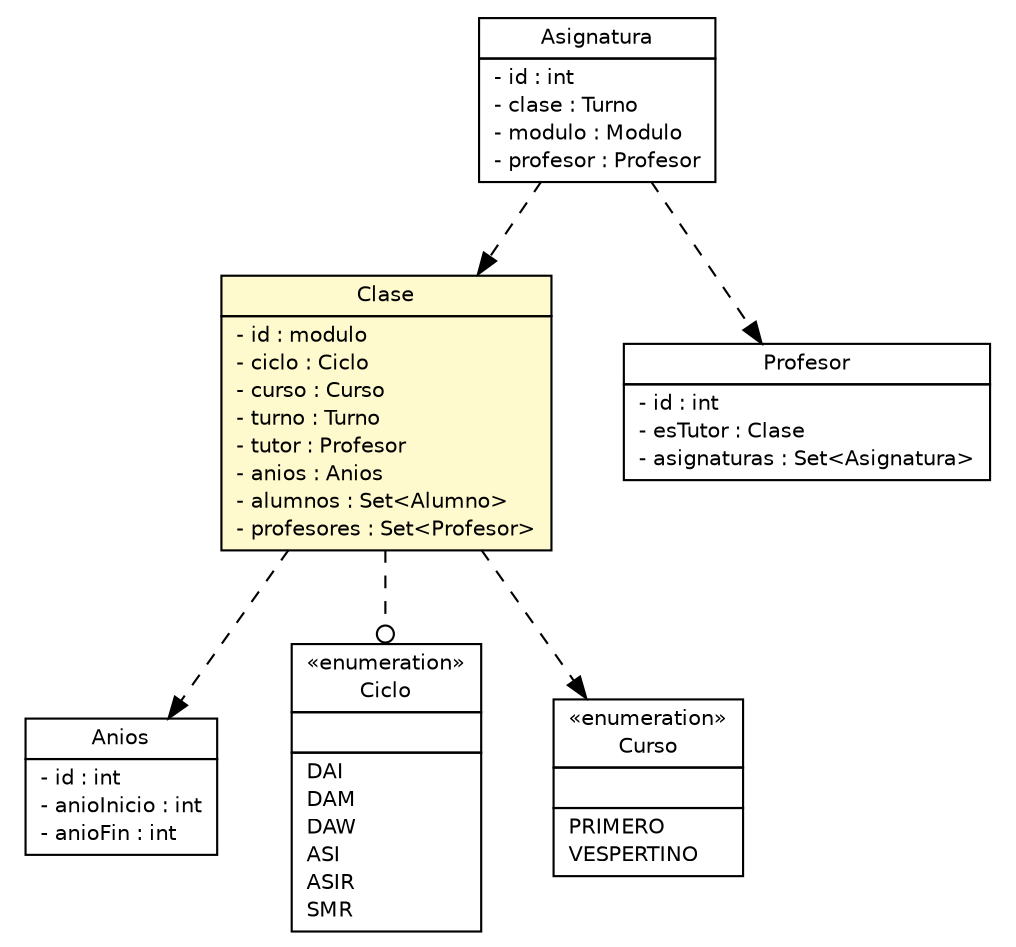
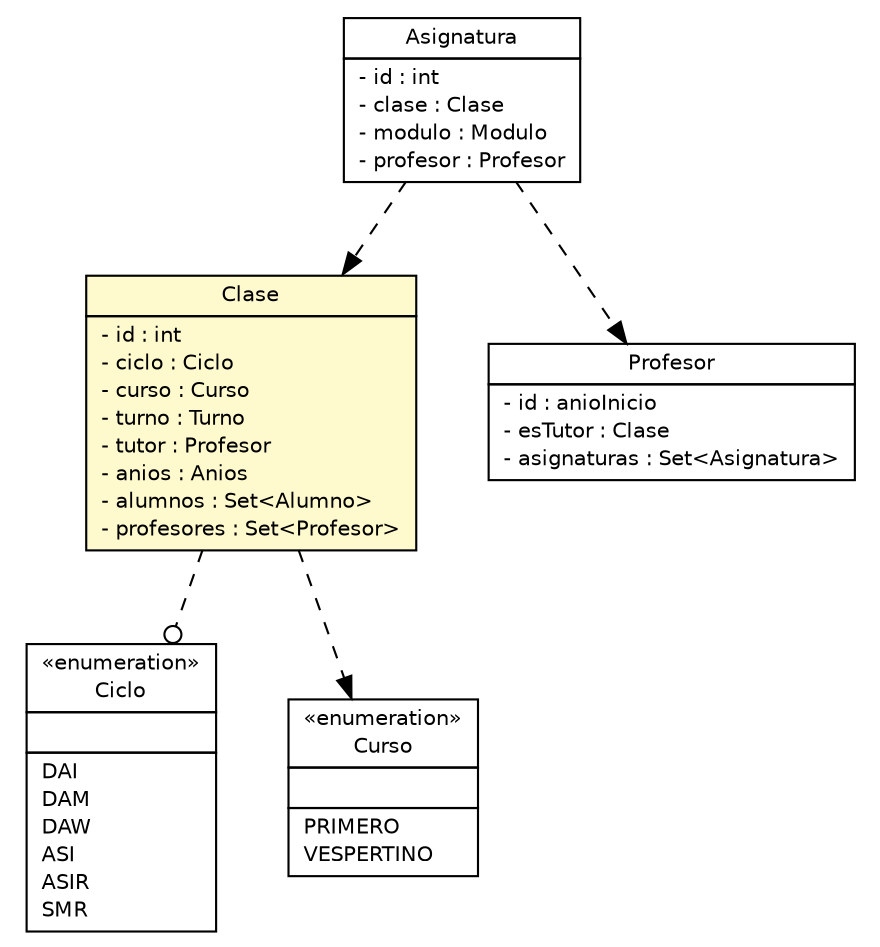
node "Asignatura": text "- clase : Turno" -> "- clase : Clase"
node "Clase": text "- id : modulo" -> "- id : int"
node "Profesor": text "- id : int" -> "- id : anioInicio"
node "Anios": removed
